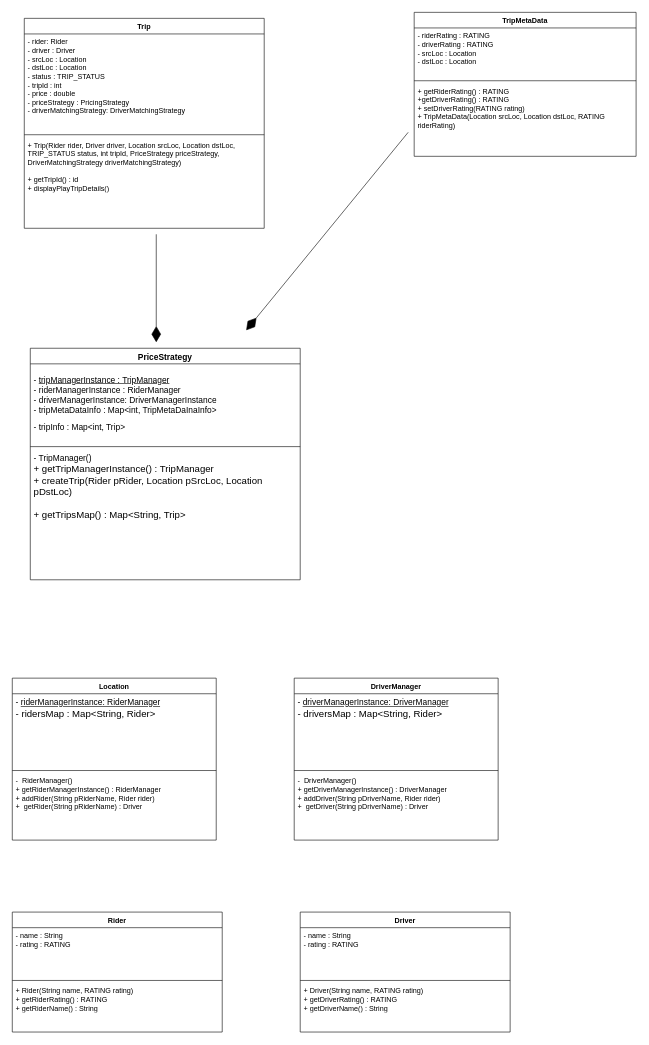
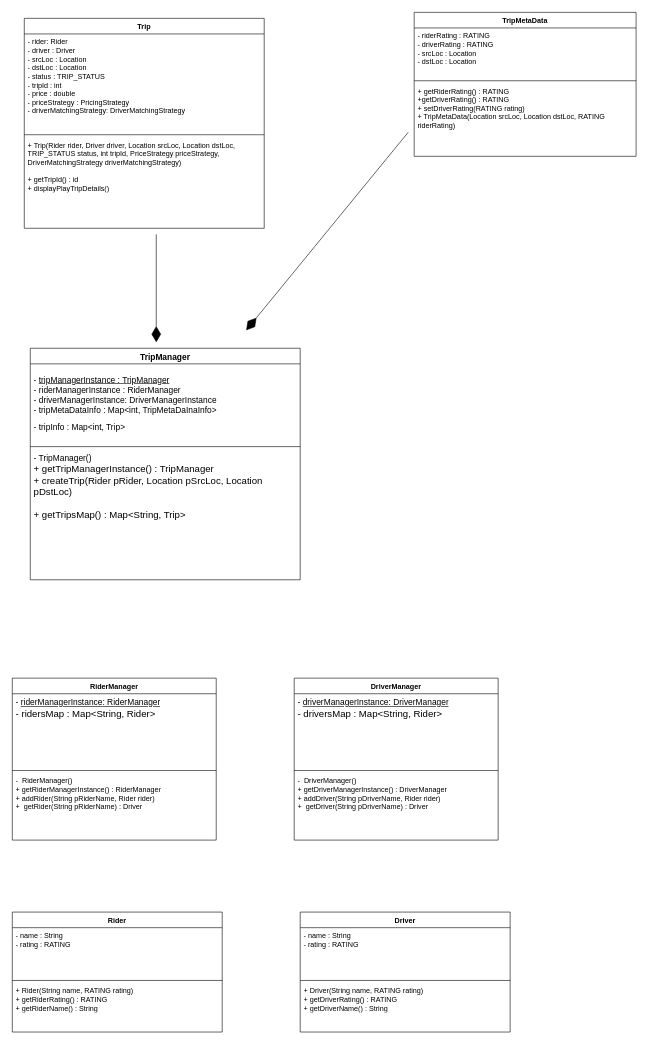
node "PriceStrategy": label "PriceStrategy" -> "TripManager"
node "Location": label "Location" -> "RiderManager"
